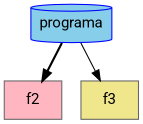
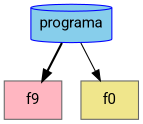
node "f2": label "f2" -> "f9"
node "f3": label "f3" -> "f0"
